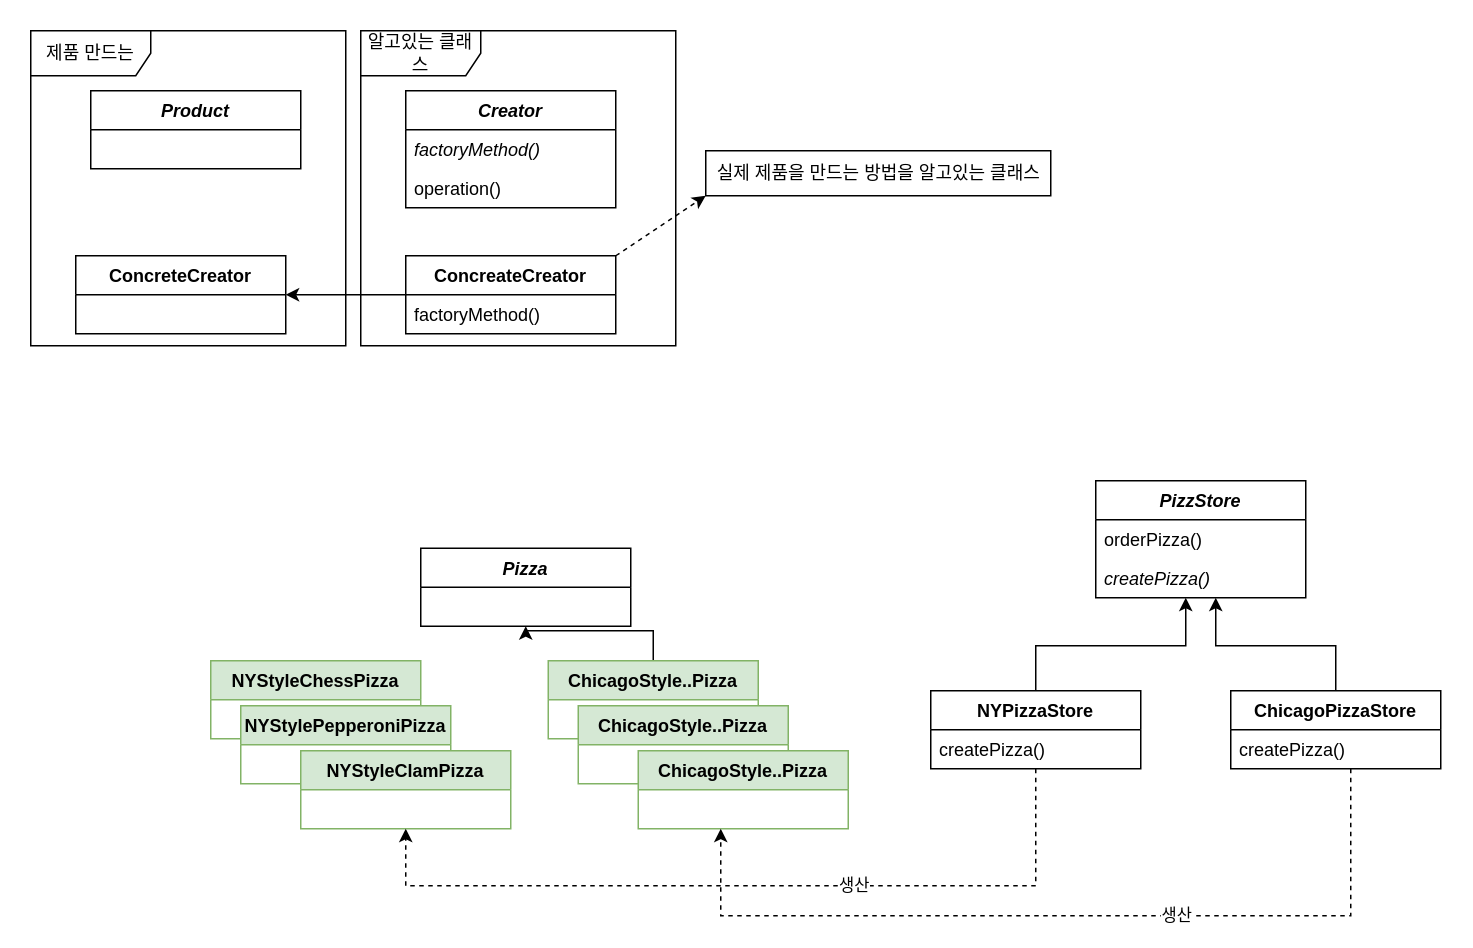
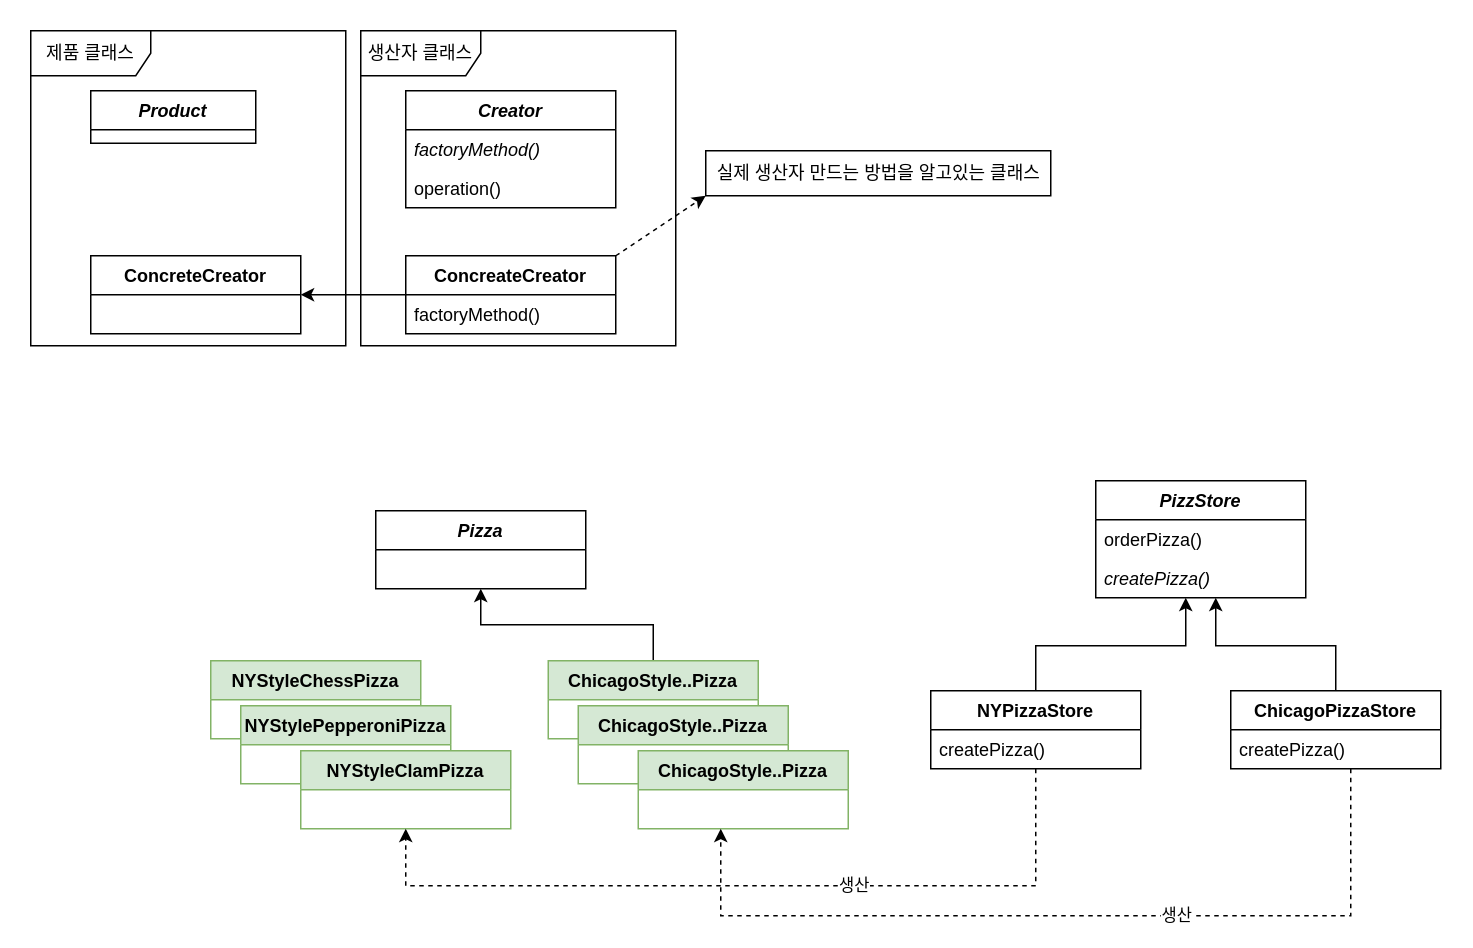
node "제품 만드는": label "제품 만드는" -> "제품 클래스"
node "알고있는 클래스": label "알고있는 클래스" -> "생산자 클래스"
node "Product": size 210x78 -> 165x53
node "실제 제품을 만드는 방법을 알고있는 클래스": label "실제 제품을 만드는 방법을 알고있는 클래스" -> "실제 생산자 만드는 방법을 알고있는 클래스"
node "ConcreteCreator": moved (181, 295) -> (196, 295)
node "Pizza": moved (526, 587) -> (481, 550)
